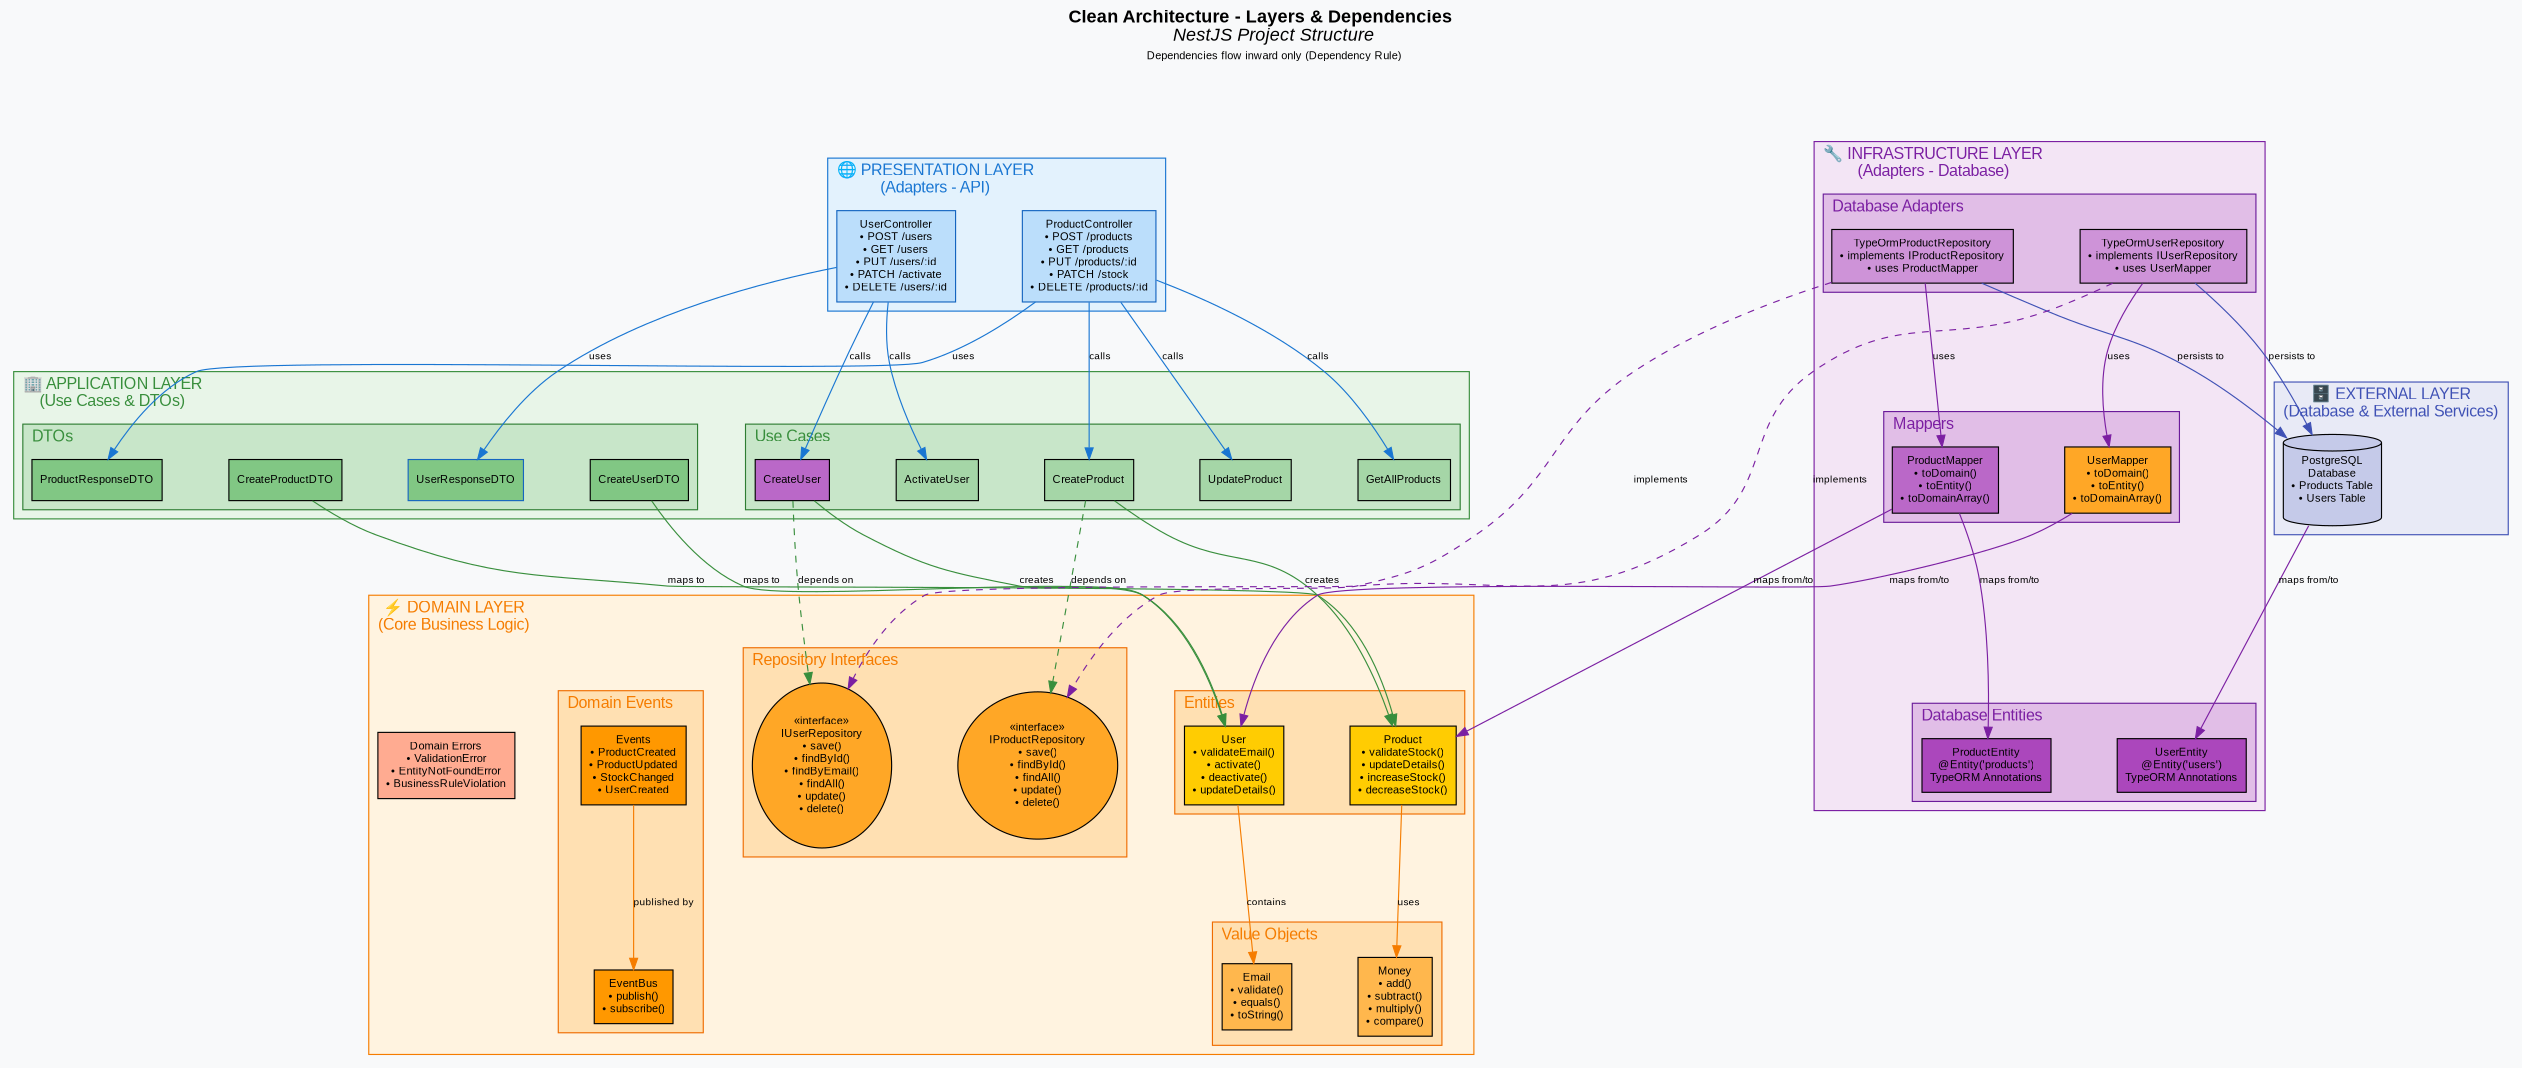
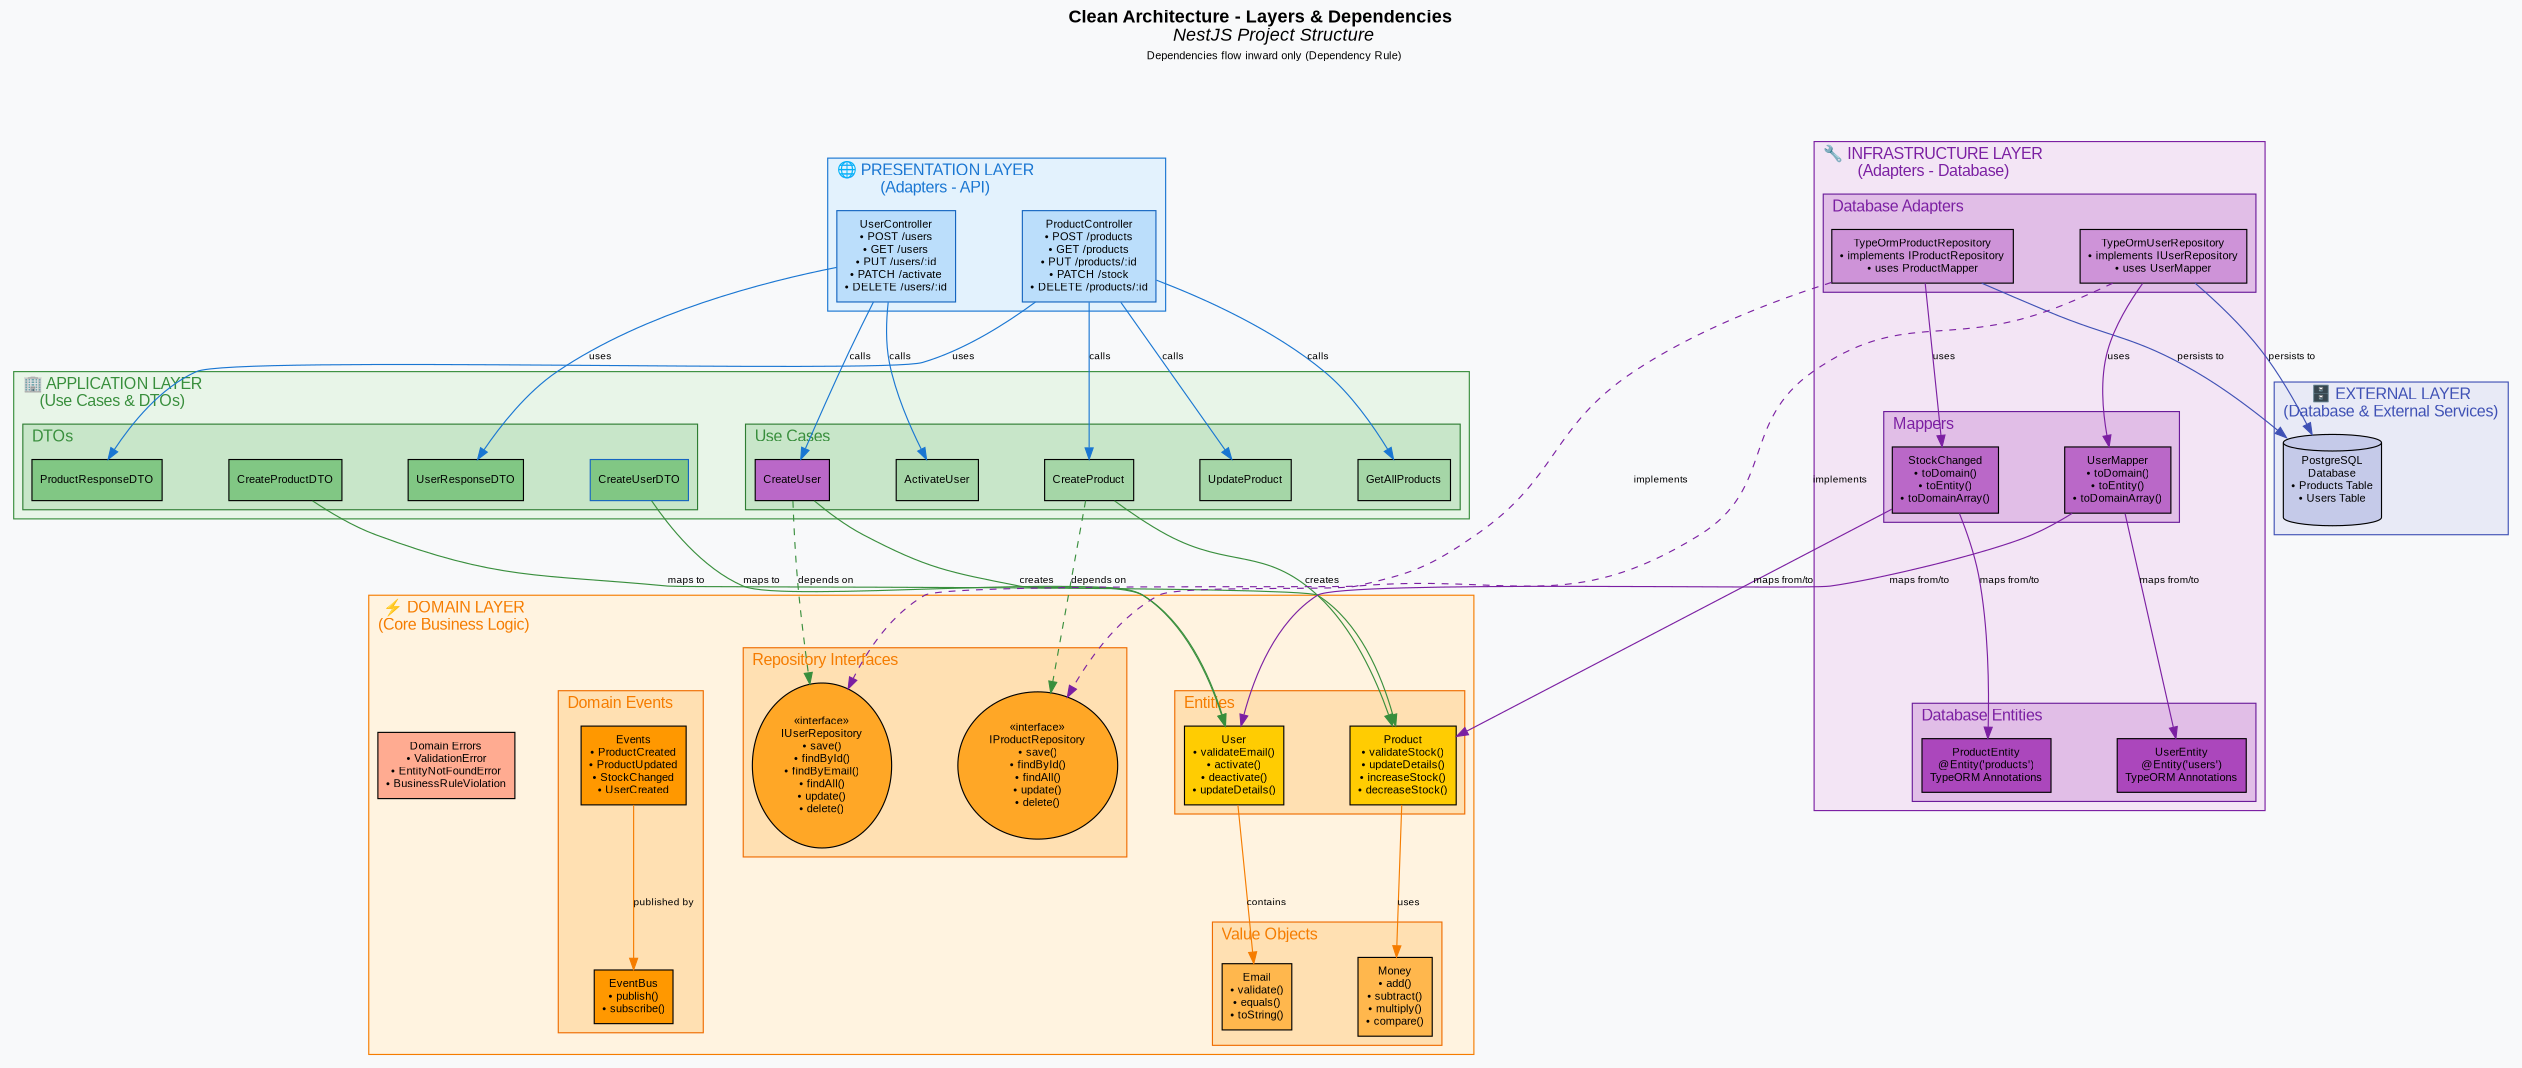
node "UserResponseDTO": color #1565c0 -> black
node "CreateUserDTO": color black -> #1565c0
node "ProductMapper • toDomain() • toEntity() • toDomainArray()": label "ProductMapper • toDomain() • toEntity() • toDomainArray()" -> "StockChanged • toDomain() • toEntity() • toDomainArray()"
node "UserMapper • toDomain() • toEntity() • toDomainArray()": fillcolor #ffa726 -> #ba68c8
edge "PostgreSQL Database • Products Table • Users Table" -> "UserEntity @Entity('users') TypeORM Annotations": now "UserMapper • toDomain() • toEntity() • toDomainArray()" -> "UserEntity @Entity('users') TypeORM Annotations"
